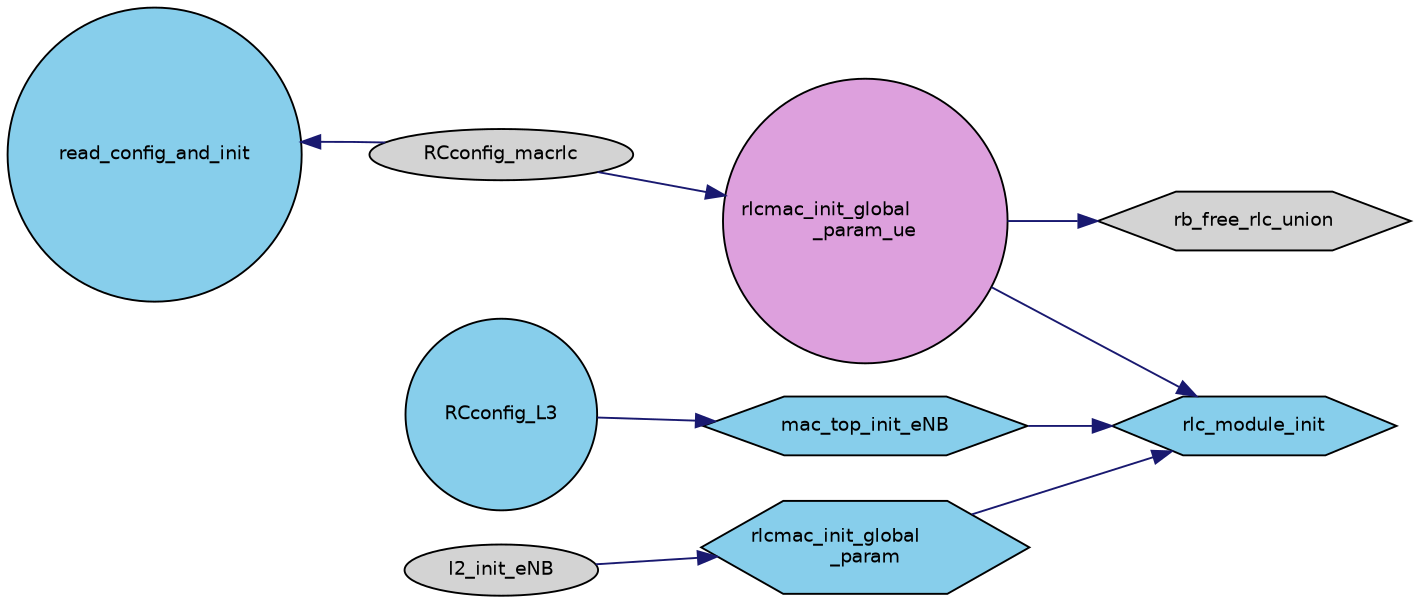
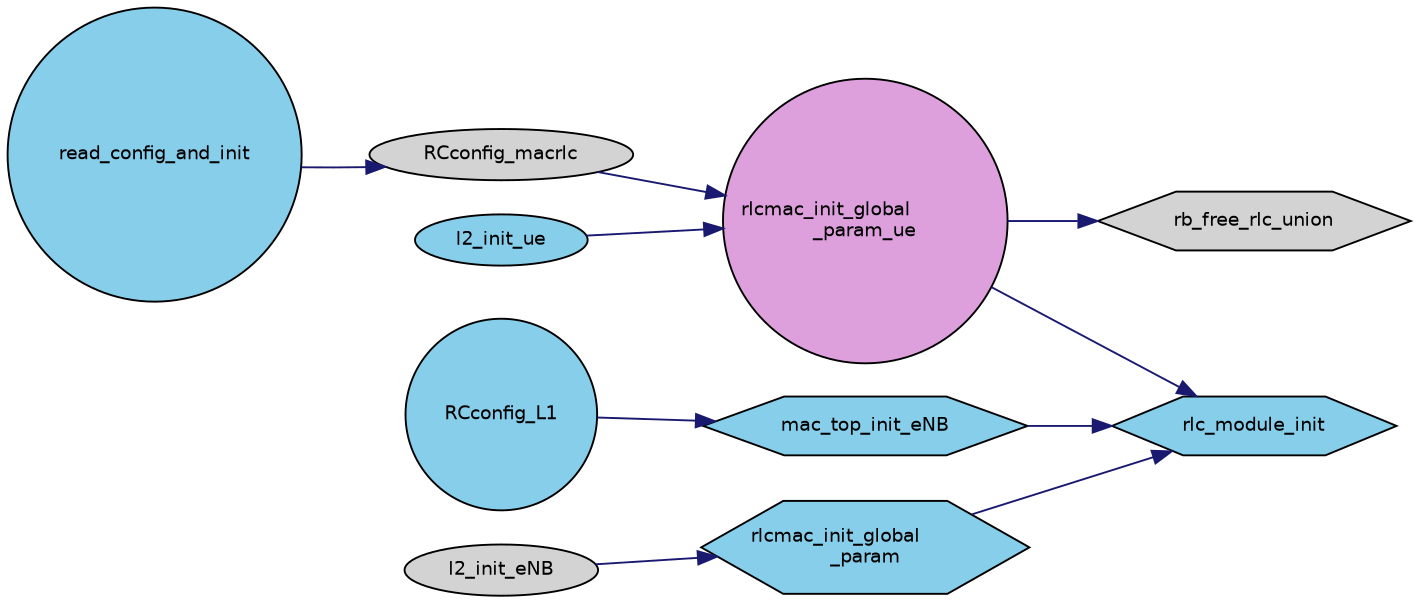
edge "RCconfig_macrlc" -> "read_config_and_init": reversed
node "l2_init_ue": added
node "RCconfig_L3": label "RCconfig_L3" -> "RCconfig_L1"
